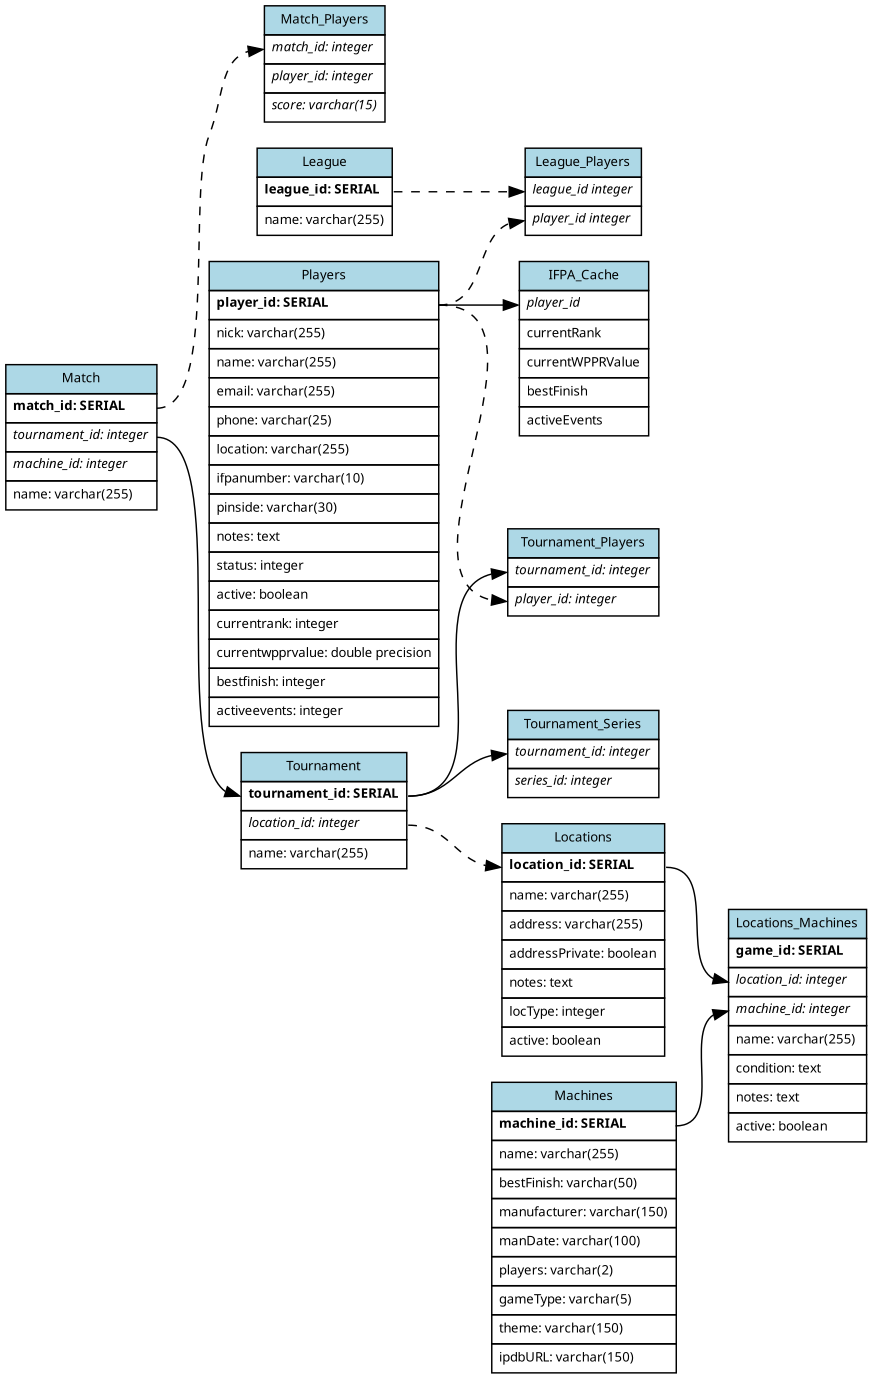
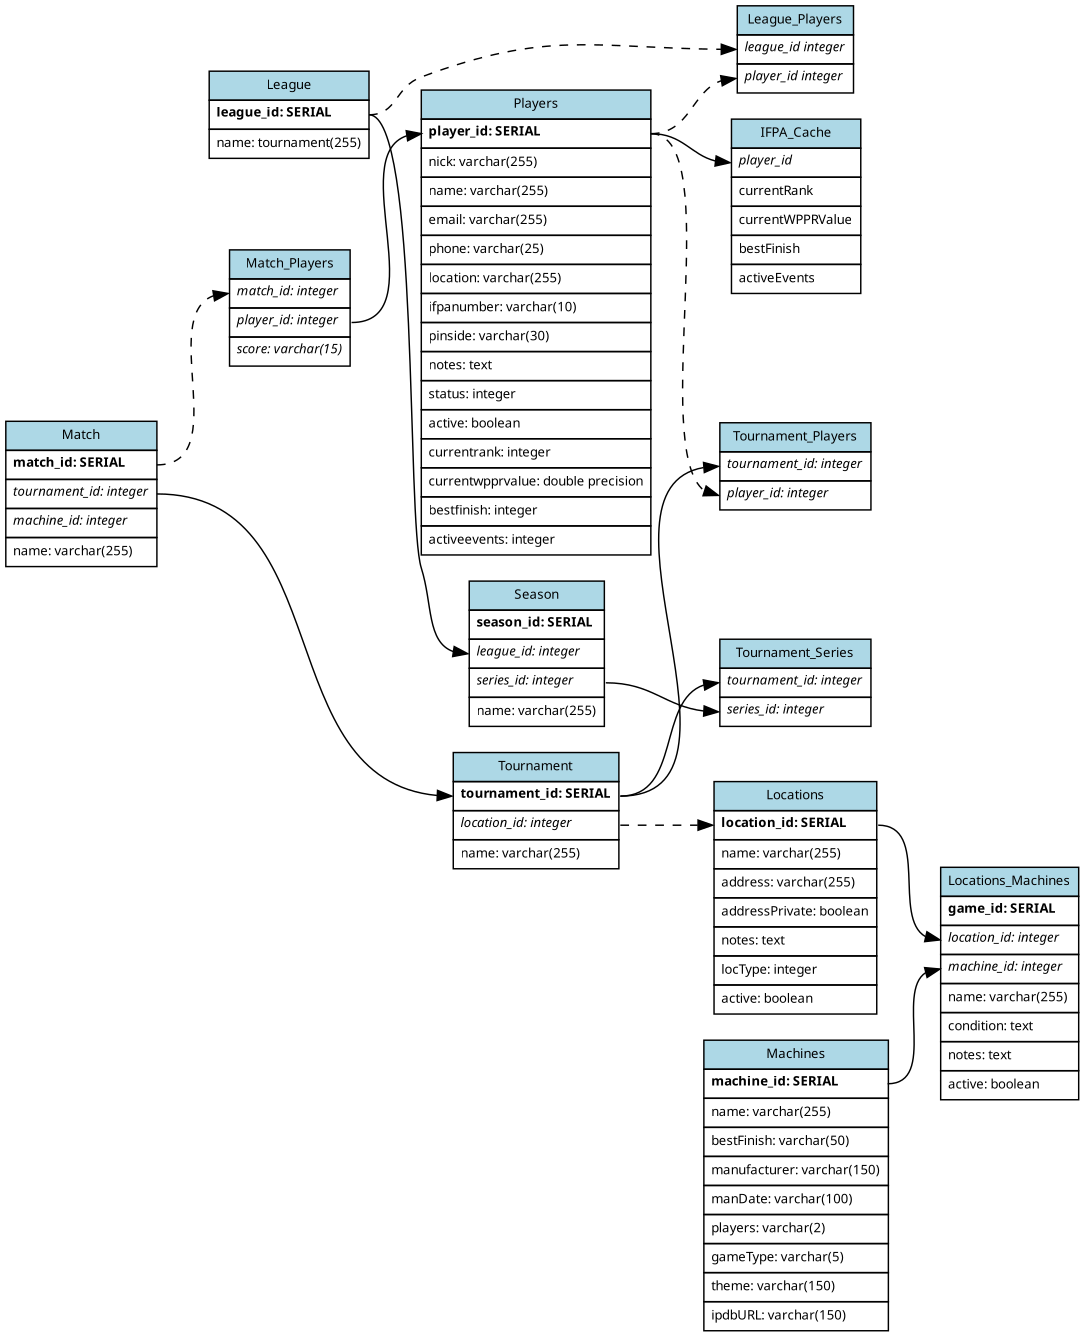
node "League": text "name: varchar(255)" -> "name: tournament(255)"
edge "Match_Players" -> "Players": added
node "Season": added
